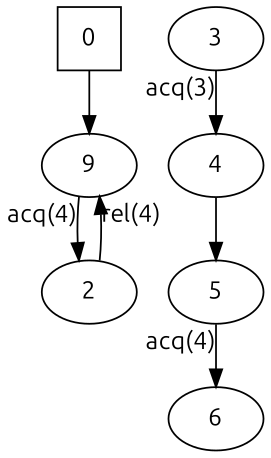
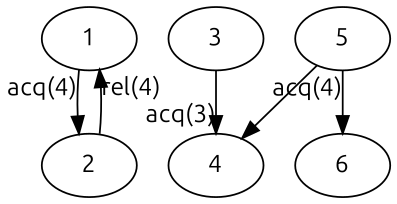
node "0": removed
node "9": label "9" -> "1"
edge "4" -> "5": reversed
